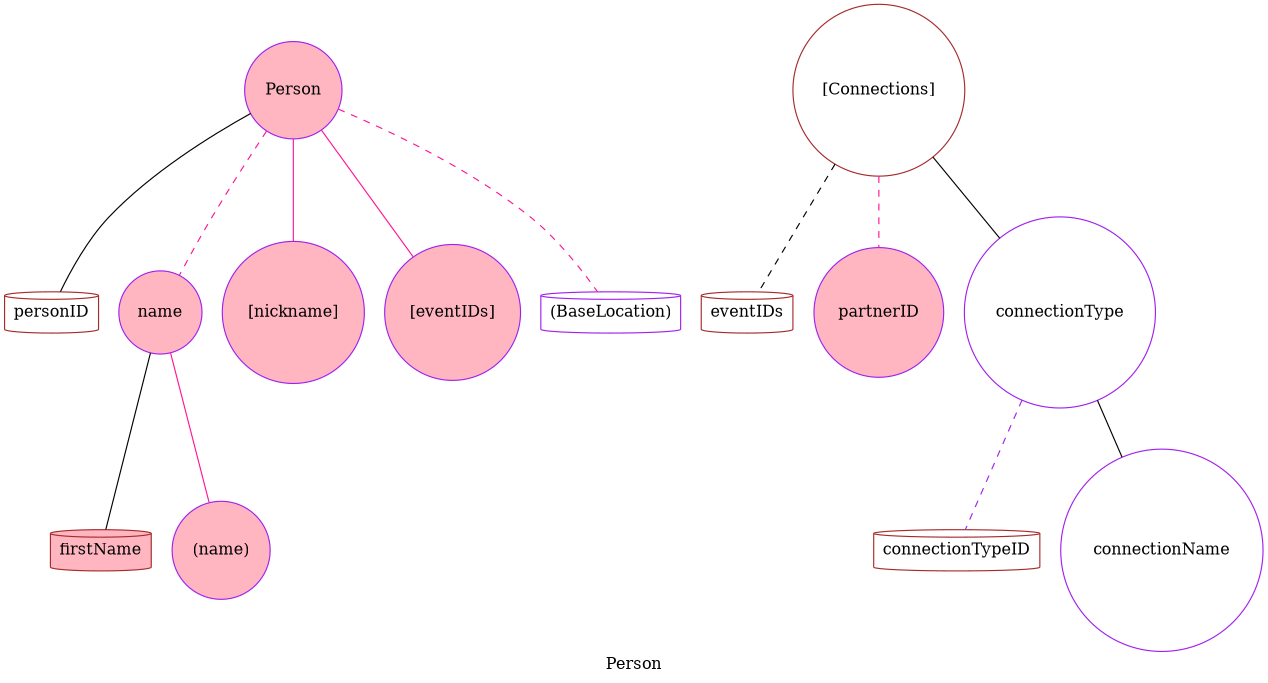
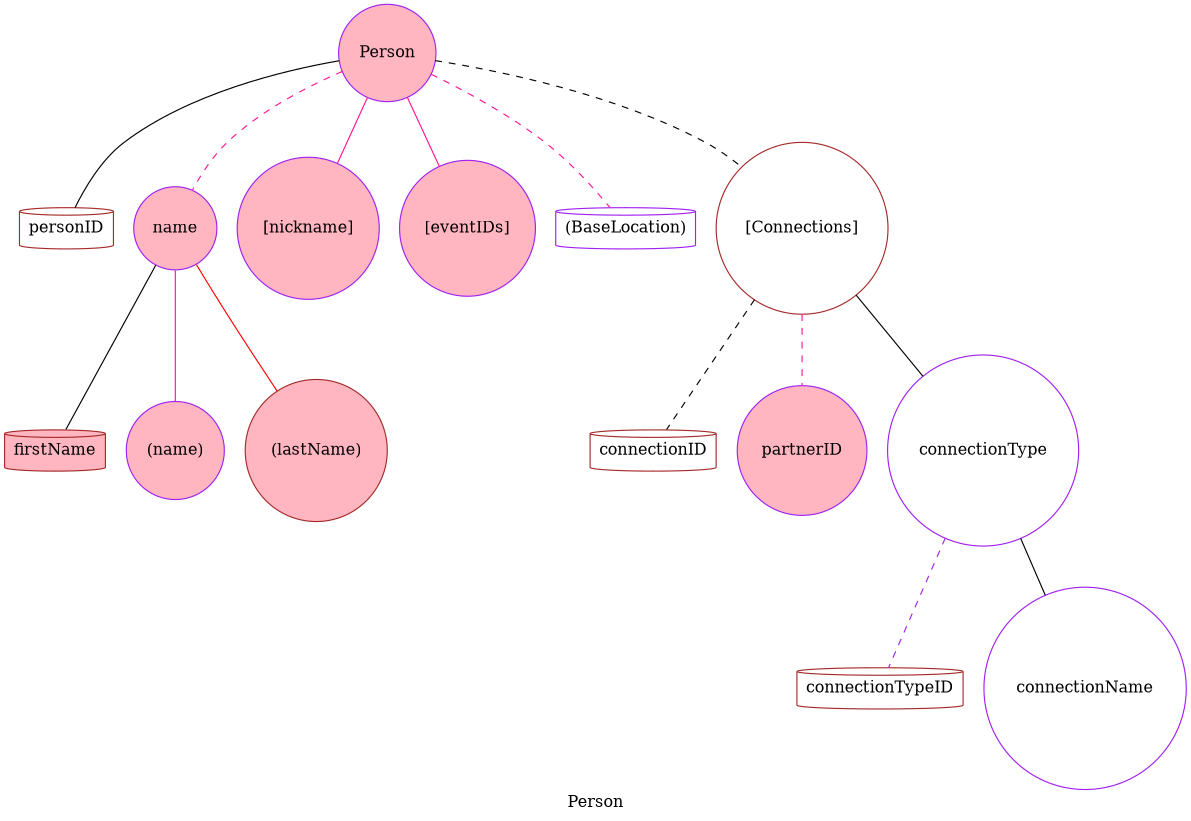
edge "Person" -- "[Connections]": added
node "eventIDs": label "eventIDs" -> "connectionID"
node "(lastName)": added
